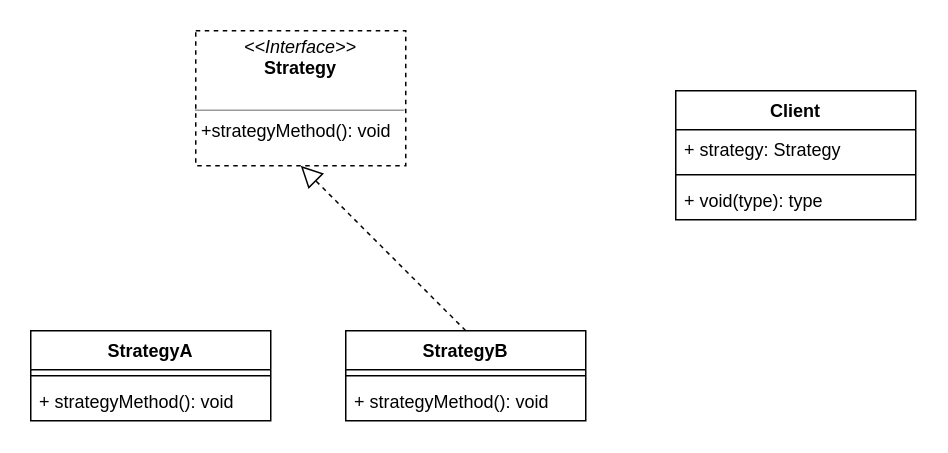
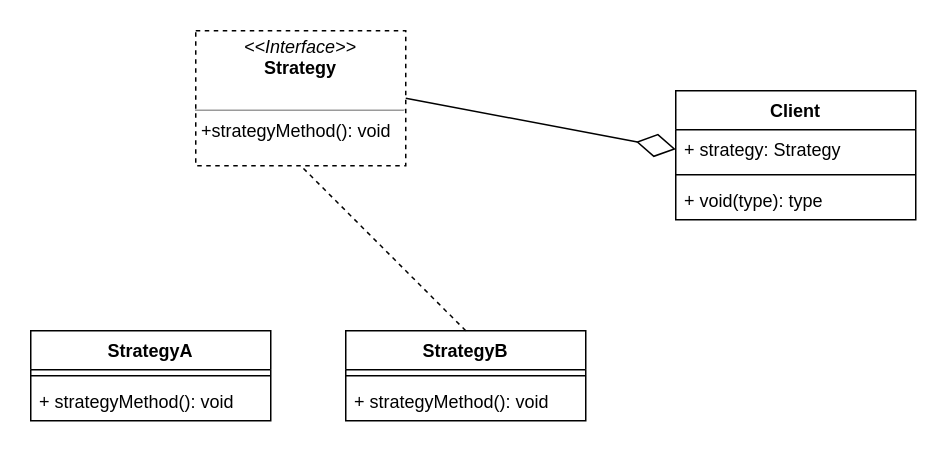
edge "<<Interface>> Strategy +strategyMethod(): void" -> "+ strategy: Strategy": added
edge "StrategyB" -> "<<Interface>> Strategy +strategyMethod(): void": arrowhead block -> none
